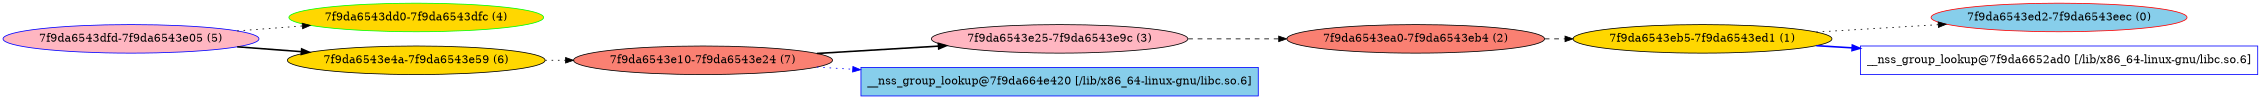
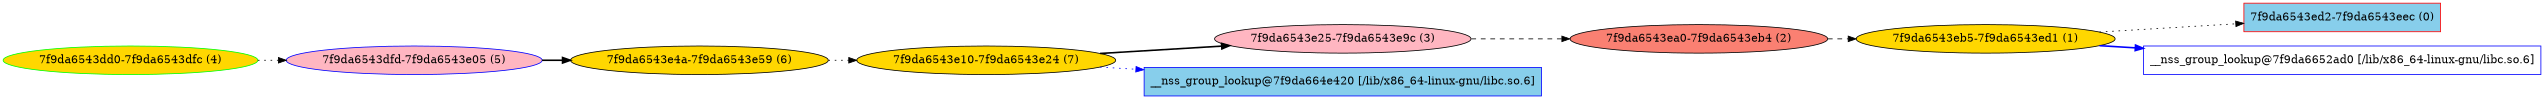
node "7f9da6543ed2-7f9da6543eec (0)": shape ellipse -> box
edge "7f9da6543dfd-7f9da6543e05 (5)" -> "7f9da6543dd0-7f9da6543dfc (4)": reversed
node "7f9da6543e10-7f9da6543e24 (7)": fillcolor salmon -> gold
